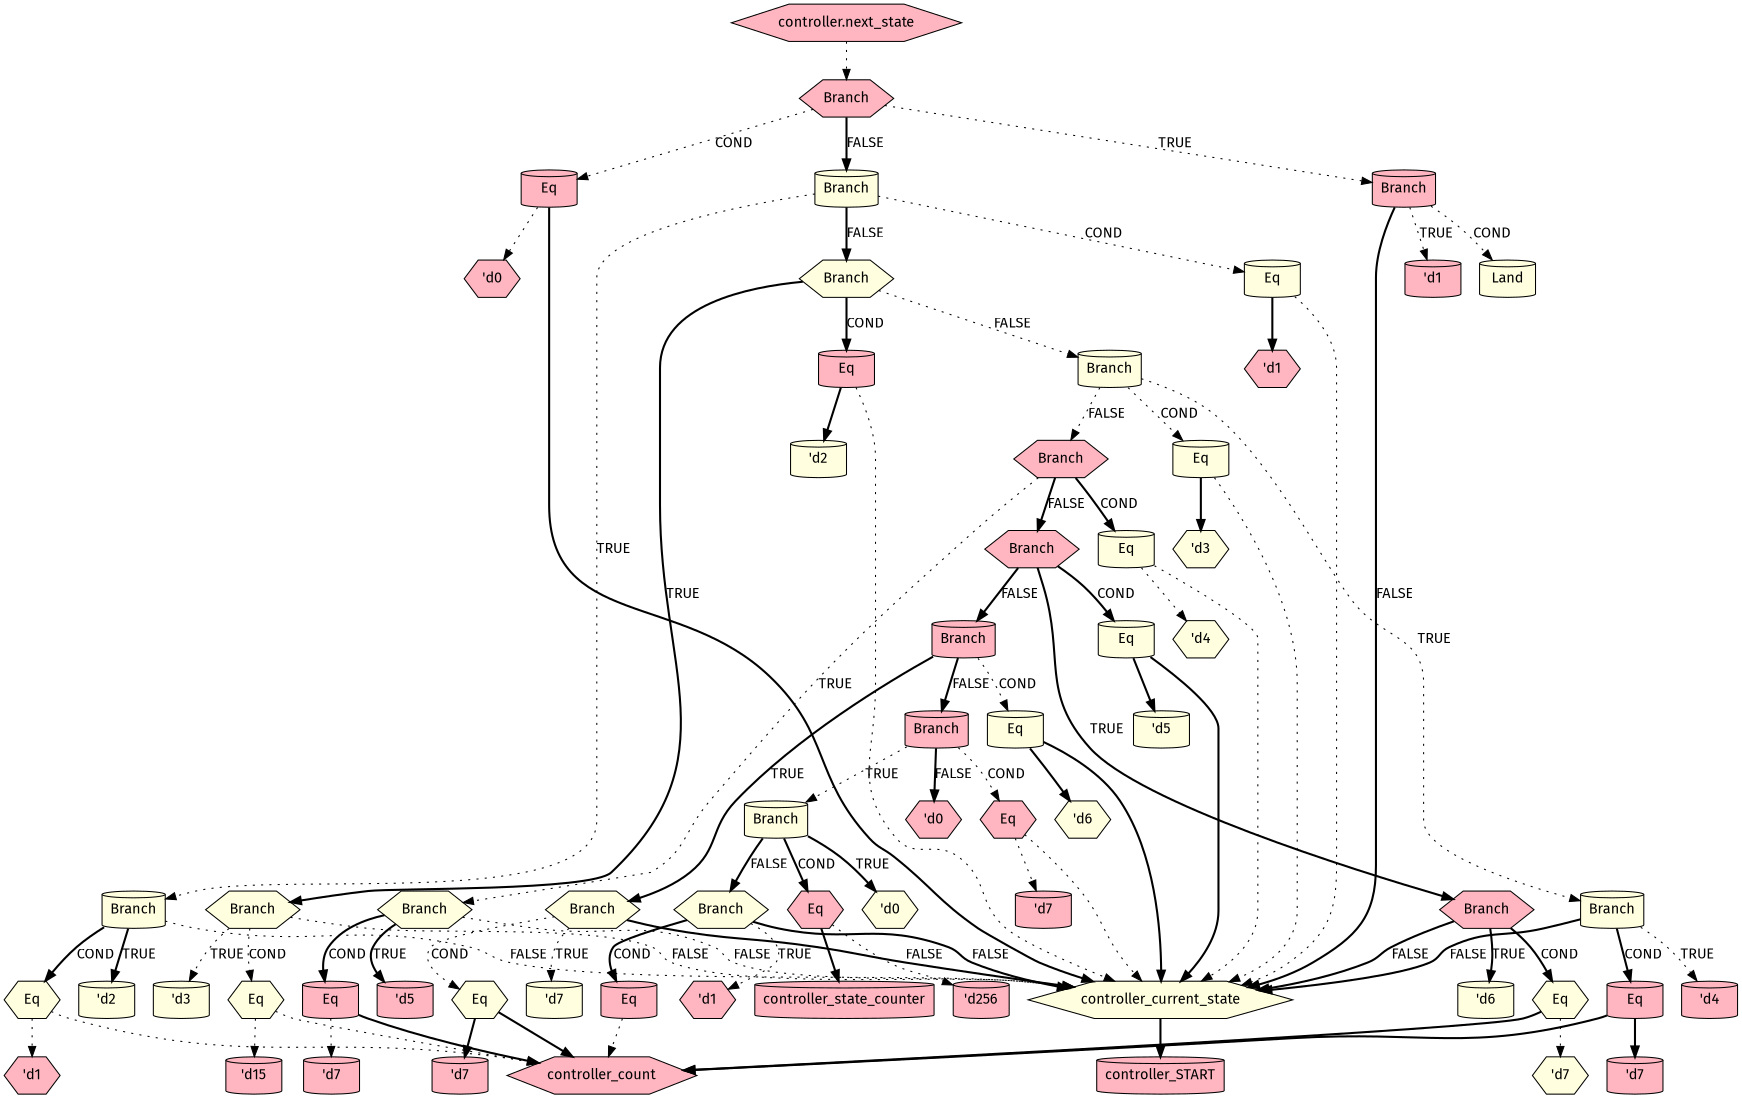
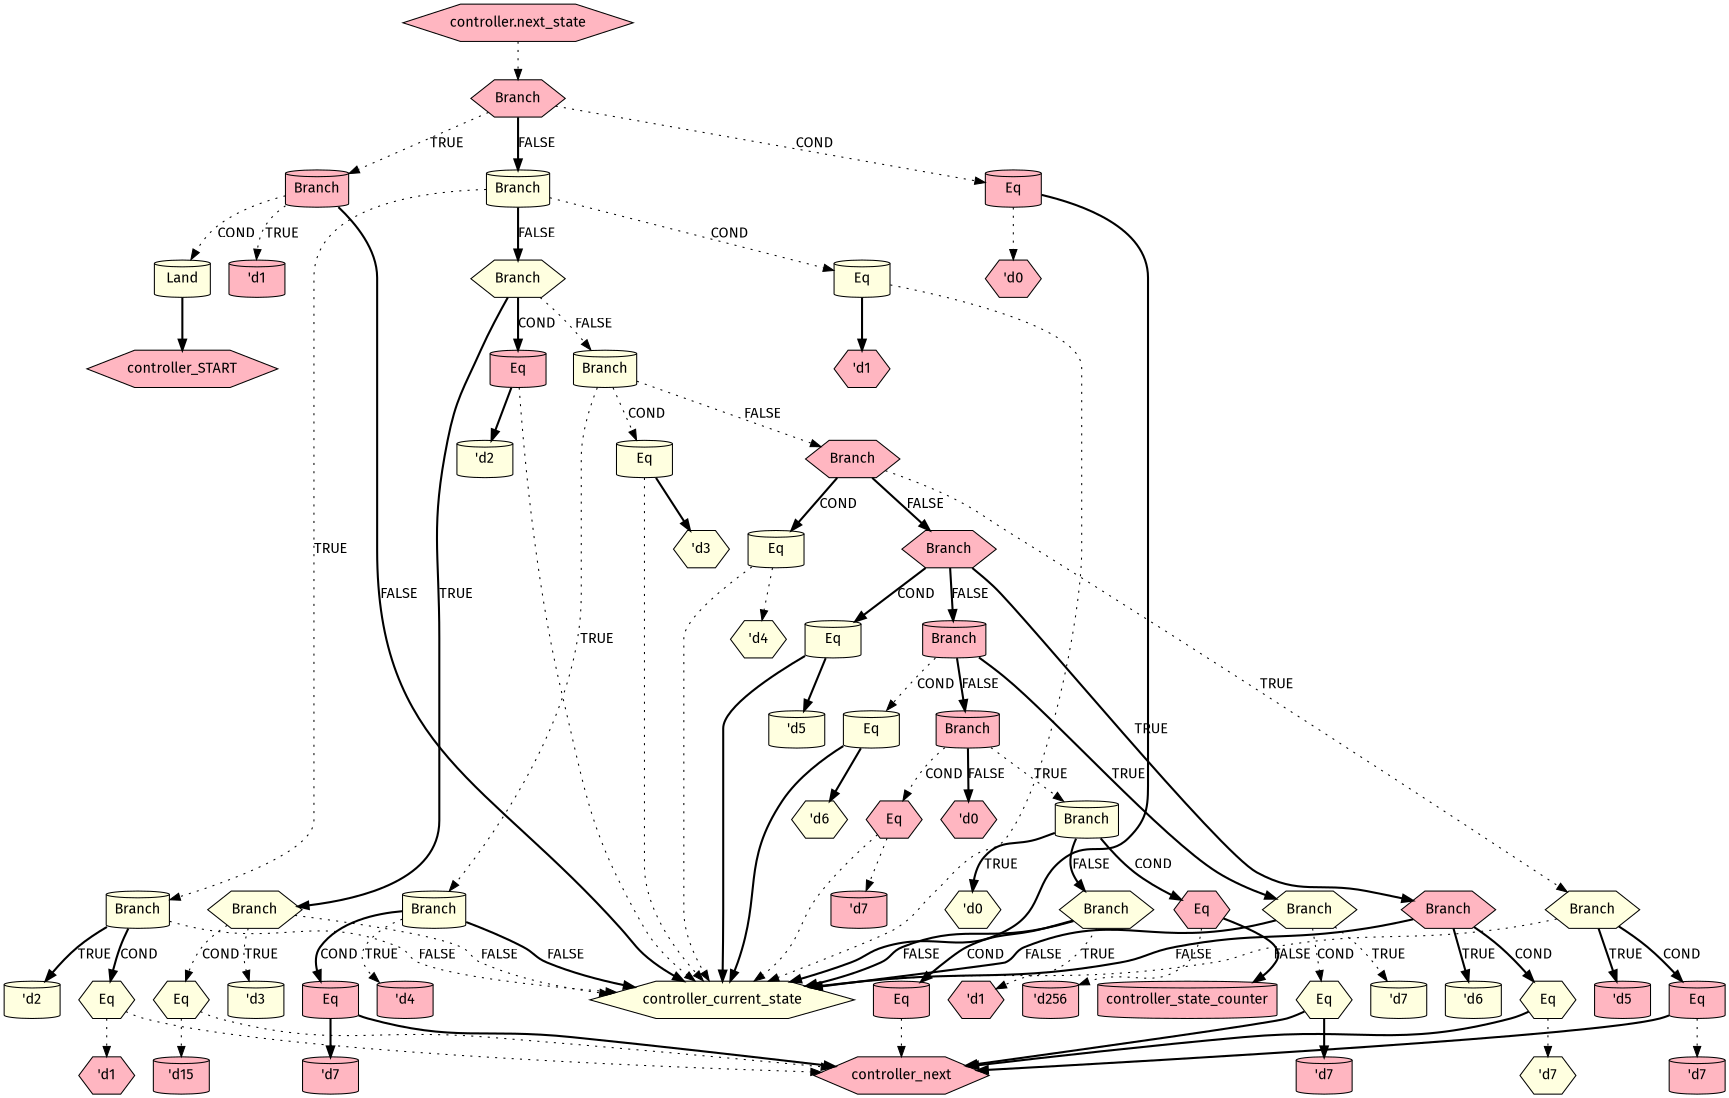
edge "controller_current_state" -> "controller_START": now "Land" -> "controller_START"
node "controller_count": label "controller_count" -> "controller_next"
node "controller_START": shape cylinder -> hexagon
